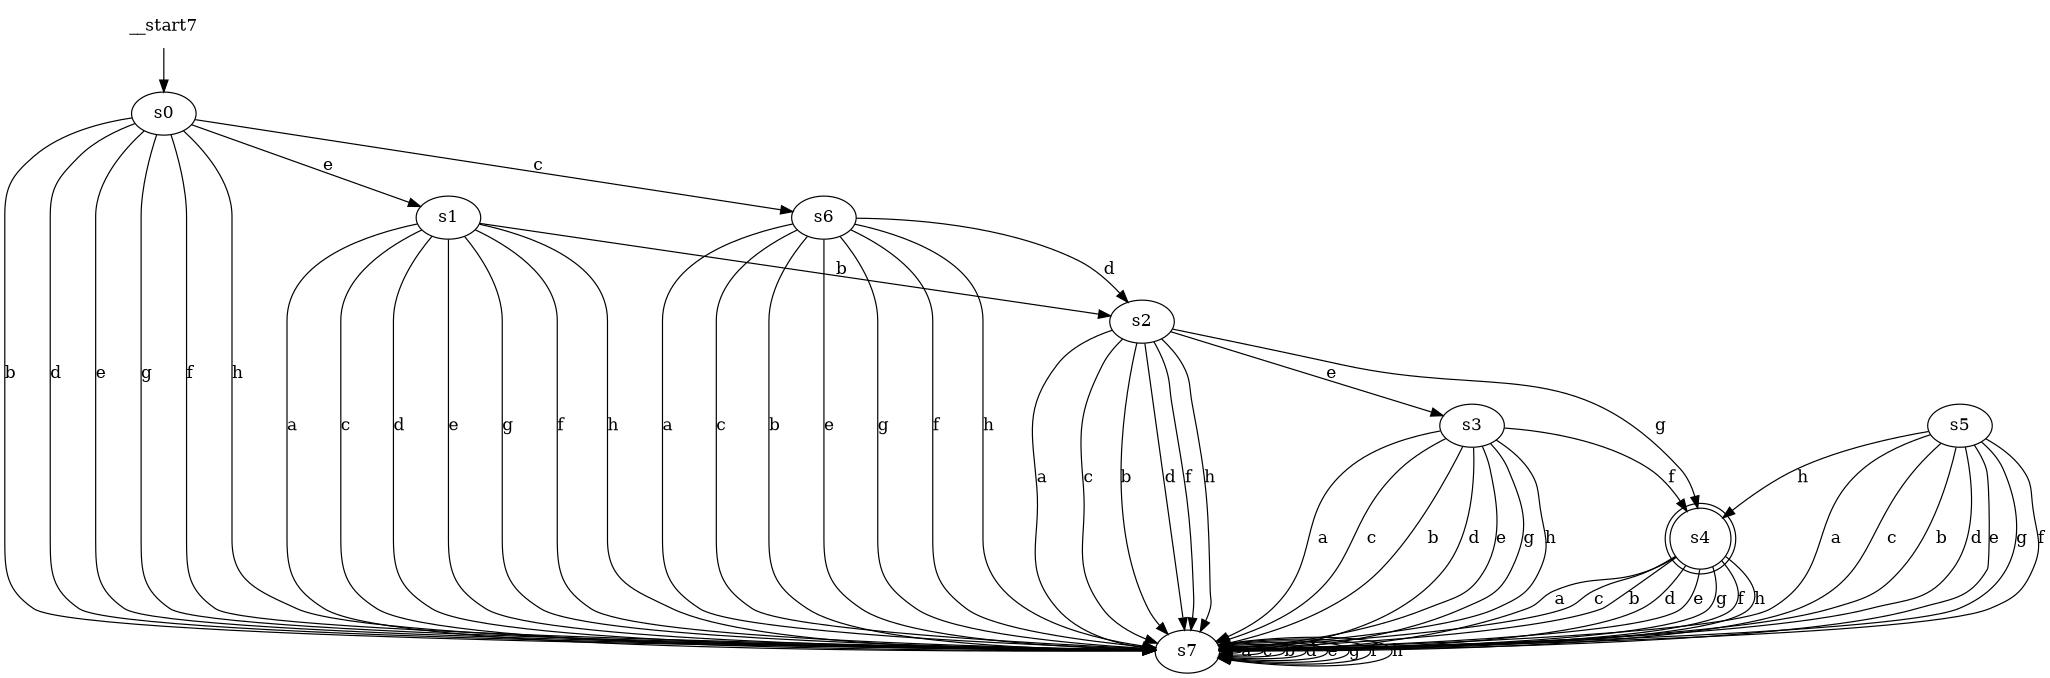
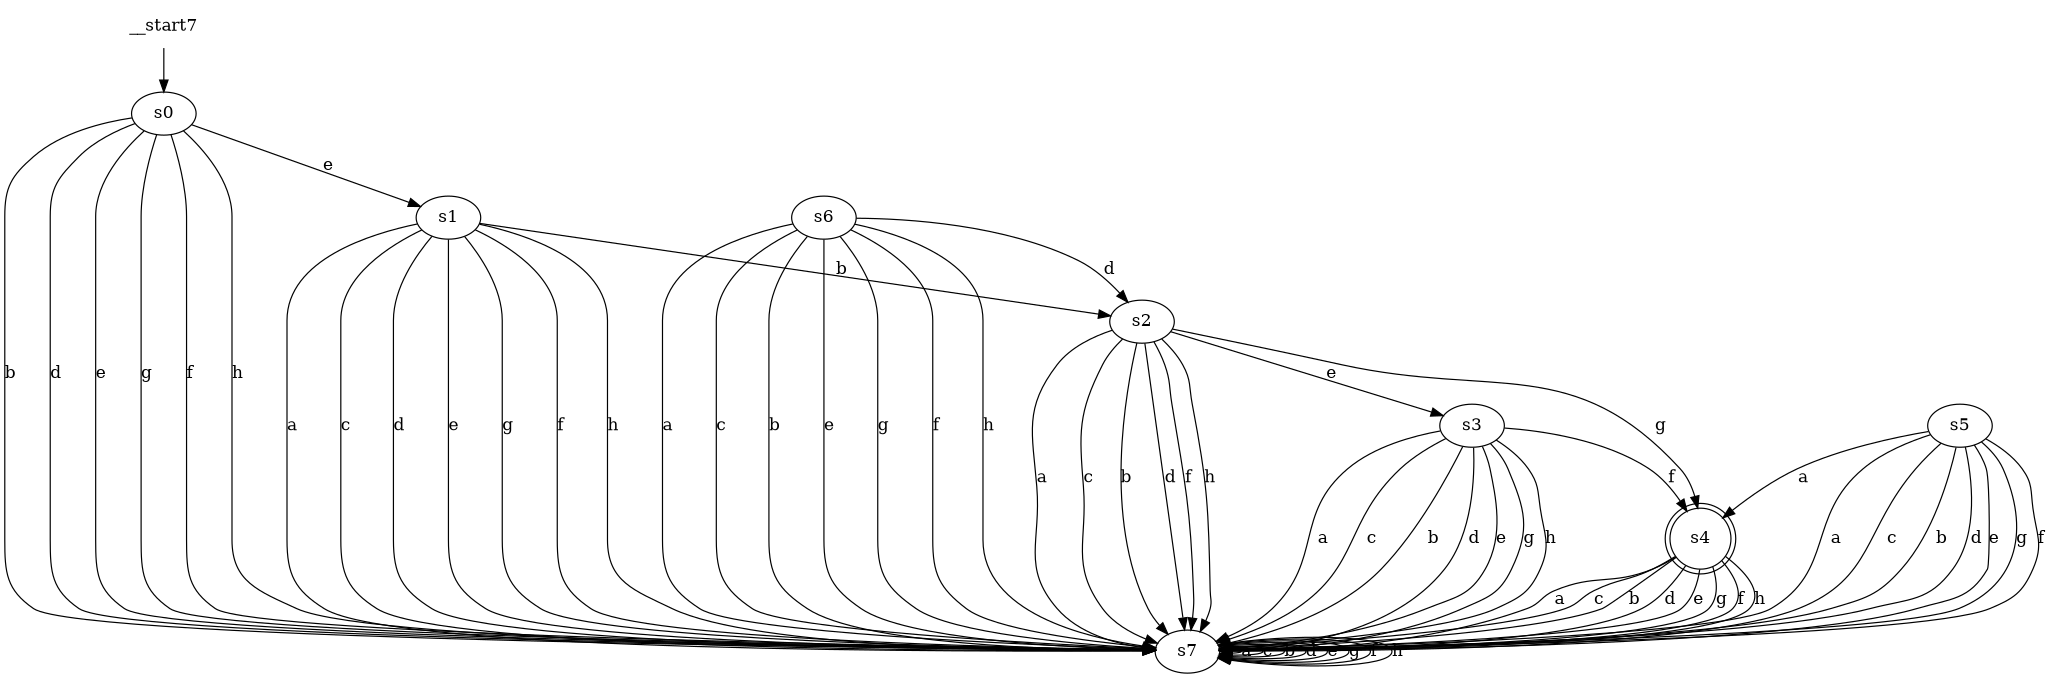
edge "s0" -> "s6": removed, label "c"
edge "s5" -> "s4": label "h" -> "a"
